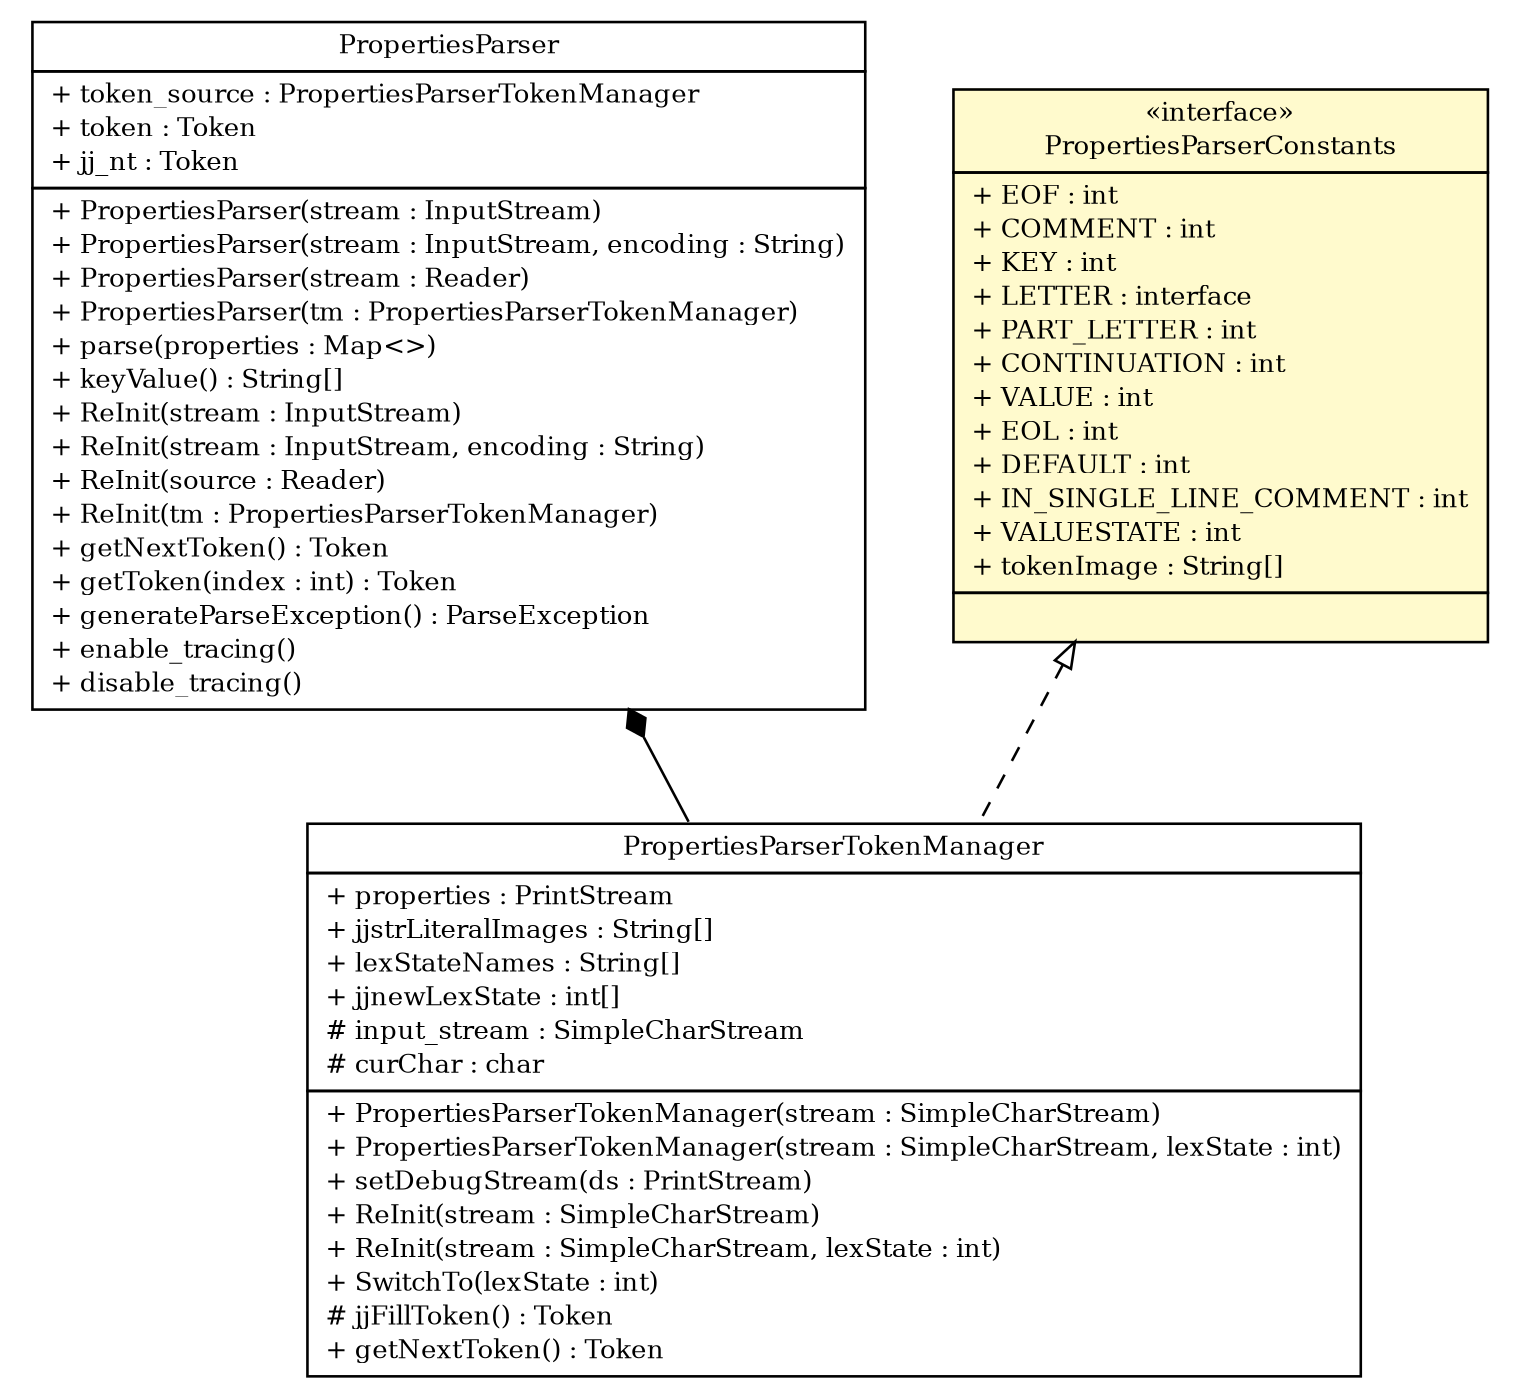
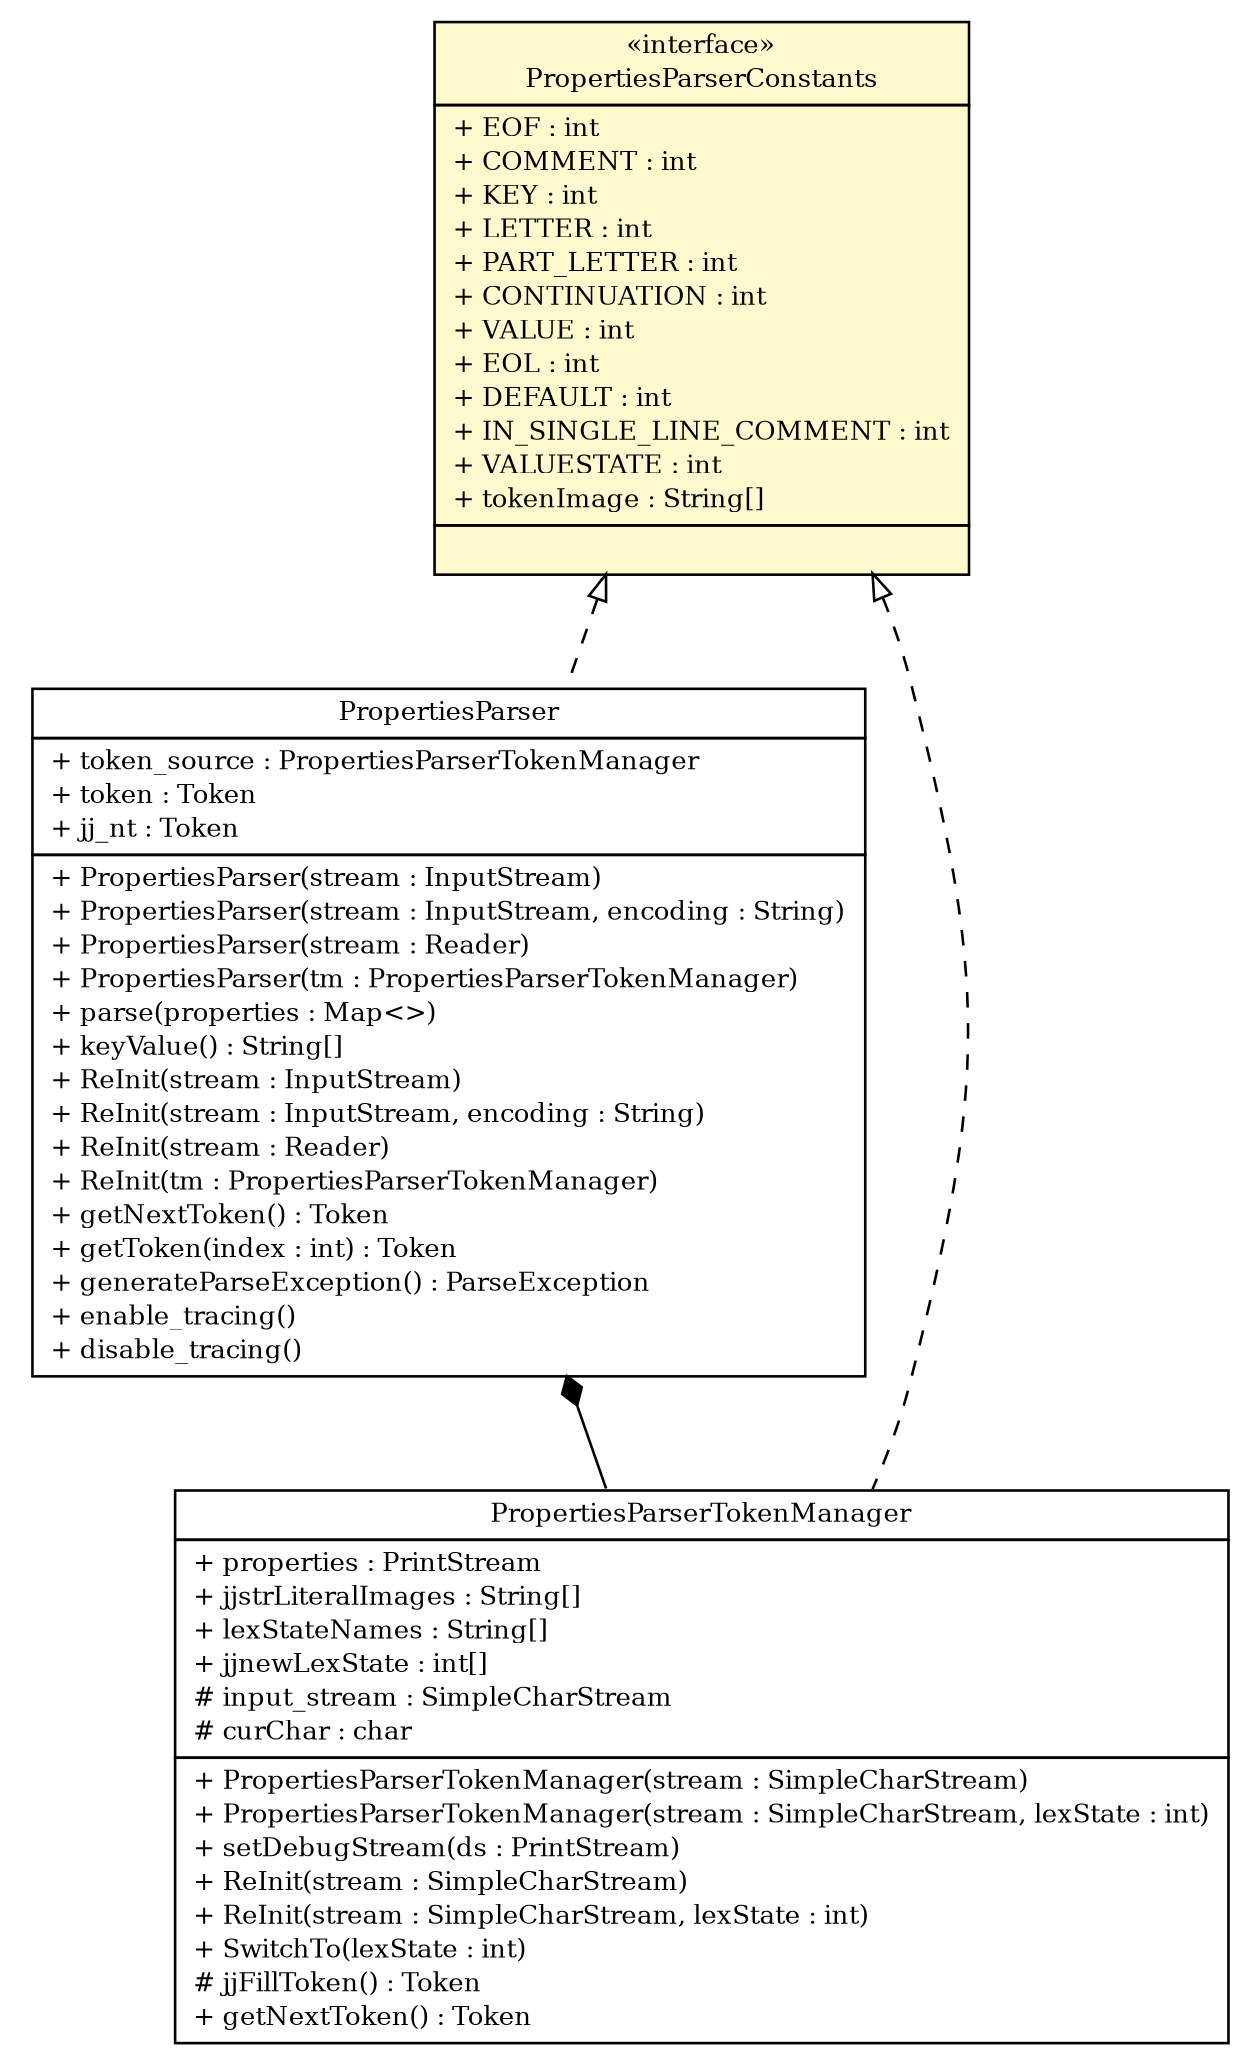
node "PropertiesParserConstants": text "+ LETTER : interface" -> "+ LETTER : int"
node "PropertiesParser": text "+ ReInit(source : Reader)" -> "+ ReInit(stream : Reader)"
edge "PropertiesParser" -> "PropertiesParserConstants": added
